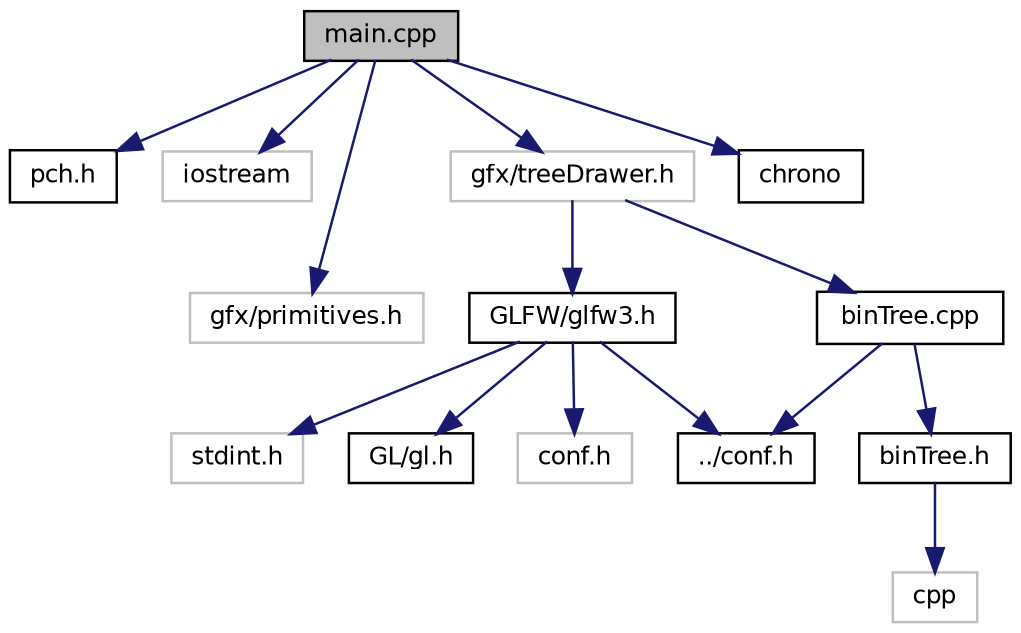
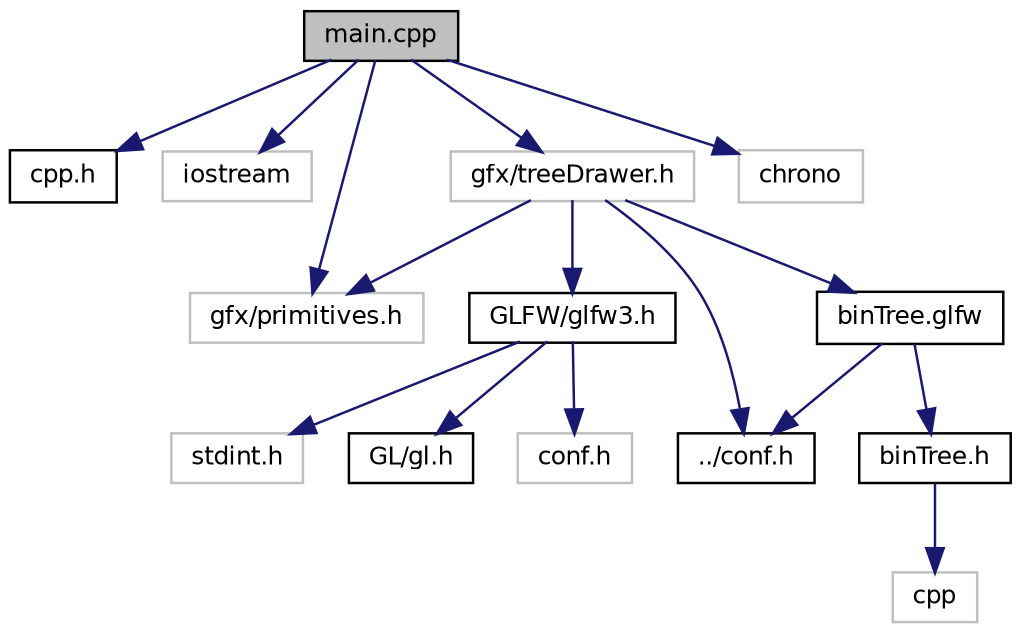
node "pch.h": label "pch.h" -> "cpp.h"
node "chrono": color black -> grey75
edge "gfx/treeDrawer.h" -> "gfx/primitives.h": added
node "binTree.cpp": label "binTree.cpp" -> "binTree.glfw"
edge "GLFW/glfw3.h" -> "../conf.h": now "gfx/treeDrawer.h" -> "../conf.h"
